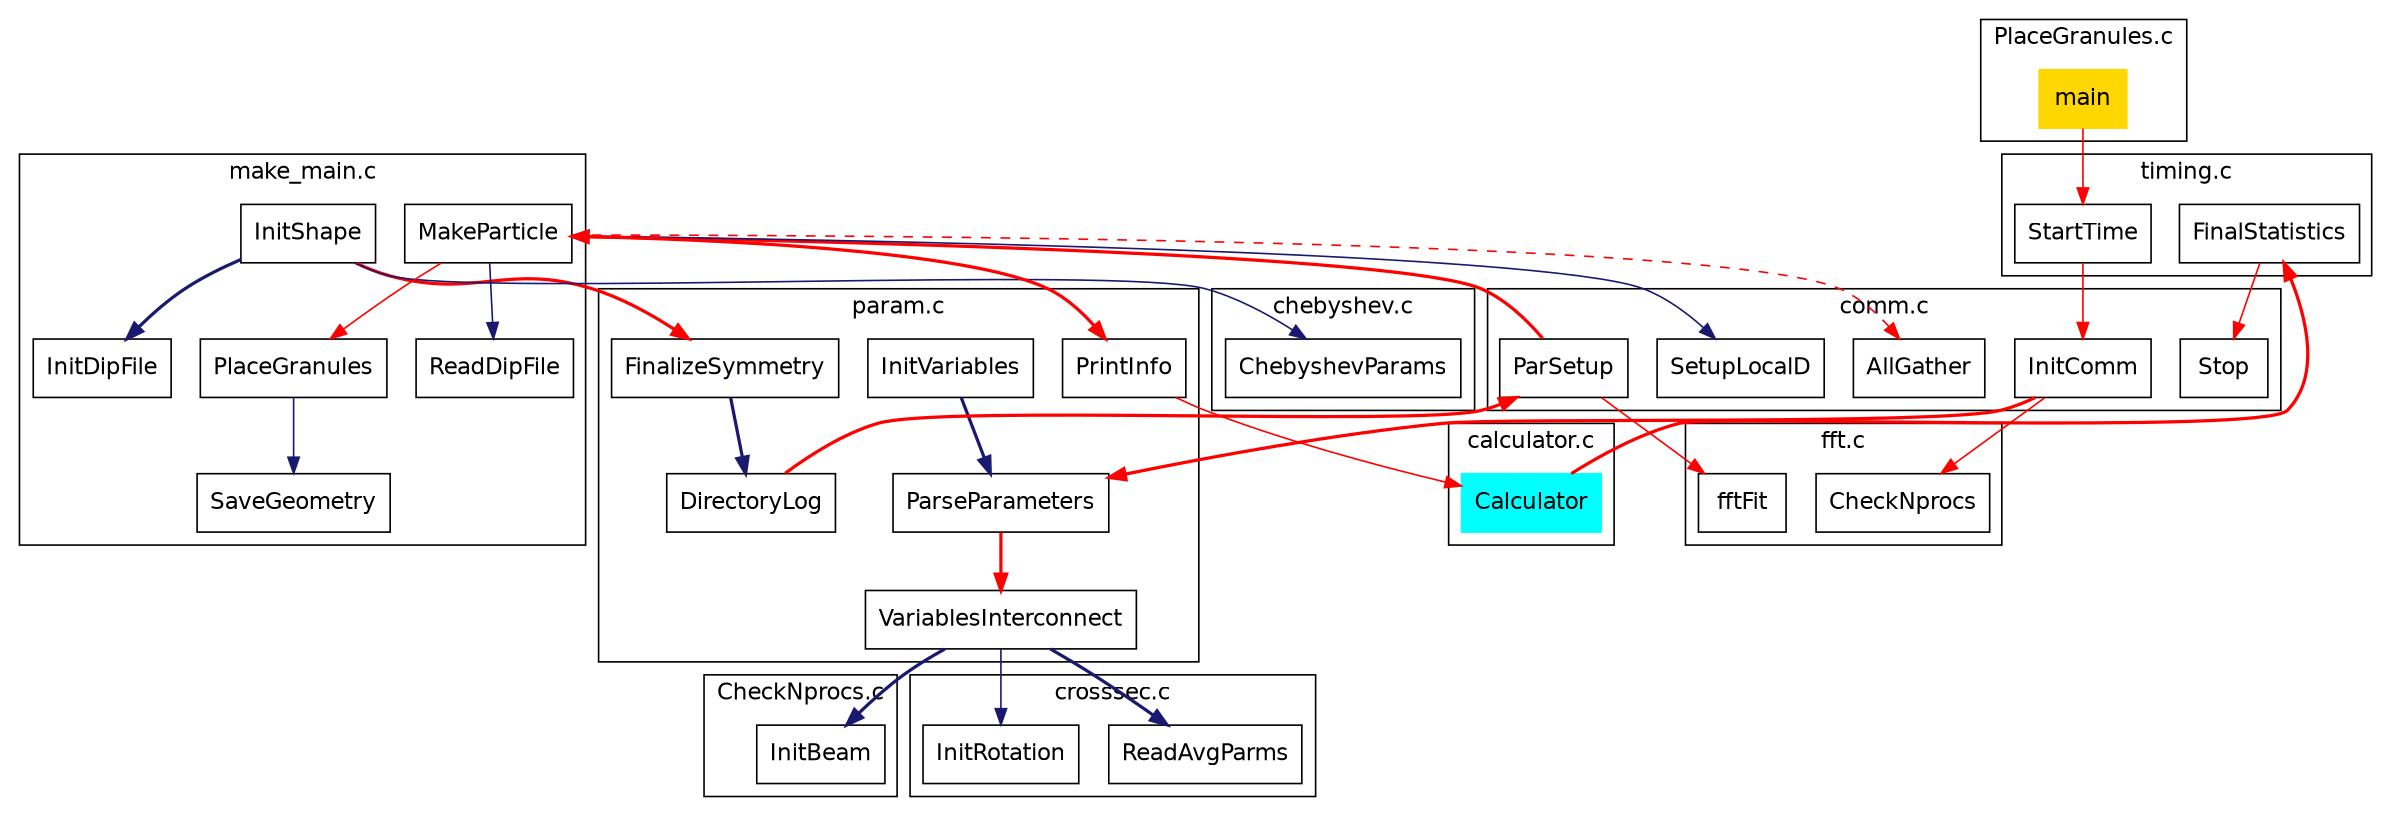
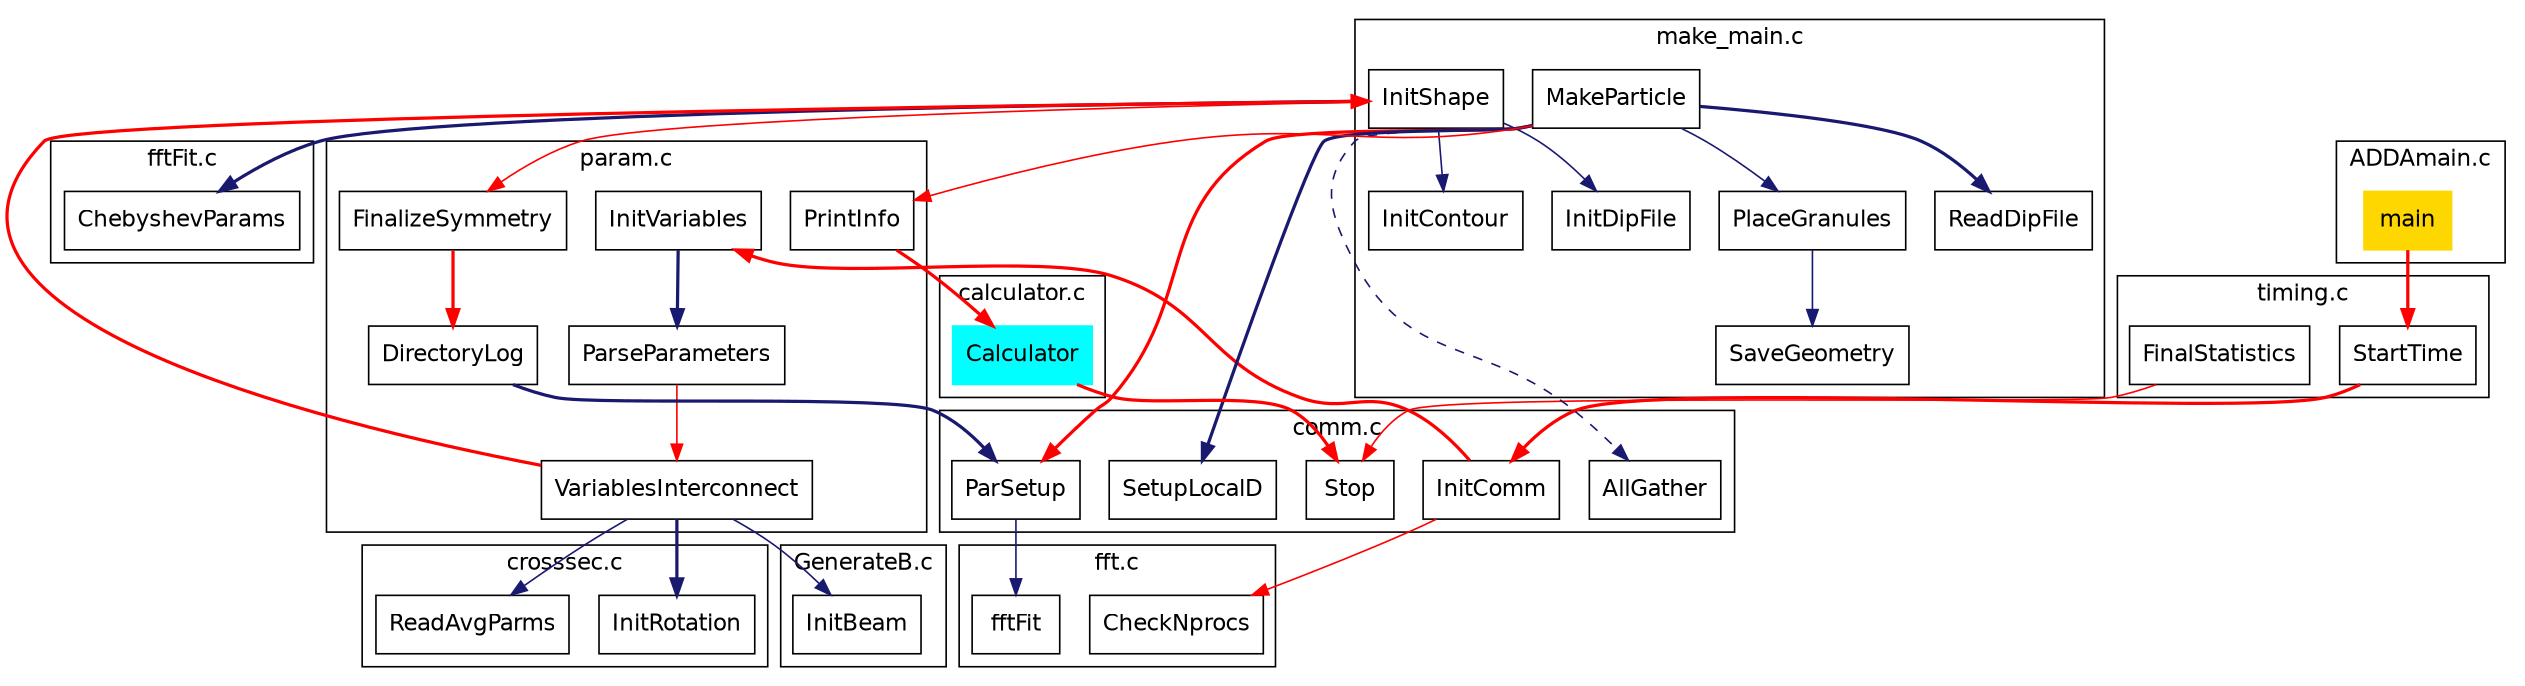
cluster "PlaceGranules.c": label "PlaceGranules.c" -> "ADDAmain.c"
edge "VariablesInterconnect" -> "InitShape": added
edge "main" -> "StartTime": style solid -> bold
node "InitContour": added
edge "MakeParticle" -> "AllGather": color red -> midnightblue
edge "ParSetup" -> "MakeParticle": reversed
edge "MakeParticle" -> "PrintInfo": style bold -> solid
edge "MakeParticle" -> "SetupLocalD": style solid -> bold
edge "InitShape" -> "FinalizeSymmetry": style bold -> solid
edge "InitShape" -> "ChebyshevParams": style solid -> bold
edge "InitShape" -> "InitDipFile": style bold -> solid
edge "MakeParticle" -> "ReadDipFile": style solid -> bold
edge "MakeParticle" -> "PlaceGranules": color red -> midnightblue
edge "StartTime" -> "InitComm": style solid -> bold
cluster "chebyshev.c": label "chebyshev.c" -> "fftFit.c"
edge "DirectoryLog" -> "ParSetup": color red -> midnightblue
edge "Calculator" -> "FinalStatistics": now "Calculator" -> "Stop"
edge "InitComm" -> "ParseParameters": now "InitComm" -> "InitVariables"
edge "FinalizeSymmetry" -> "DirectoryLog": color midnightblue -> red
edge "ParSetup" -> "fftFit": color red -> midnightblue
edge "PrintInfo" -> "Calculator": style solid -> bold
edge "ParseParameters" -> "VariablesInterconnect": style bold -> solid
edge "VariablesInterconnect" -> "InitRotation": style solid -> bold
edge "VariablesInterconnect" -> "ReadAvgParms": style bold -> solid
edge "VariablesInterconnect" -> "InitBeam": style bold -> solid
cluster "CheckNprocs.c": label "CheckNprocs.c" -> "GenerateB.c"
